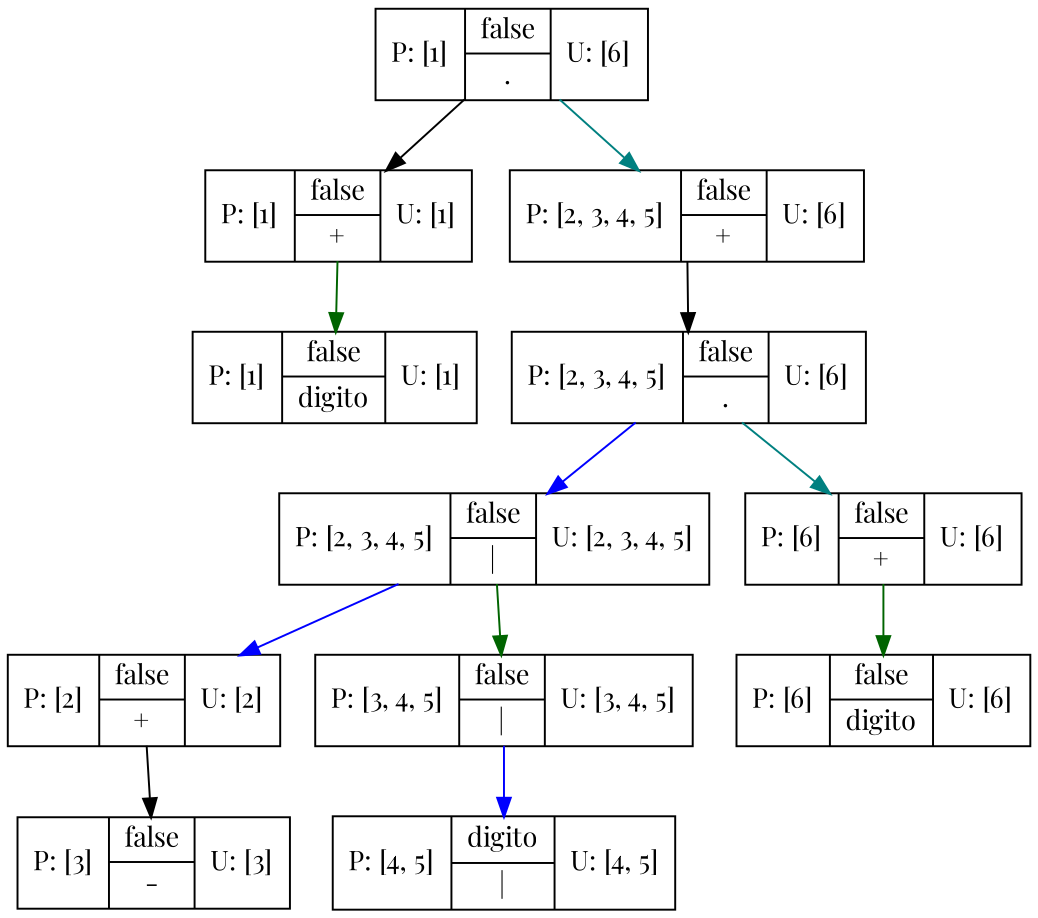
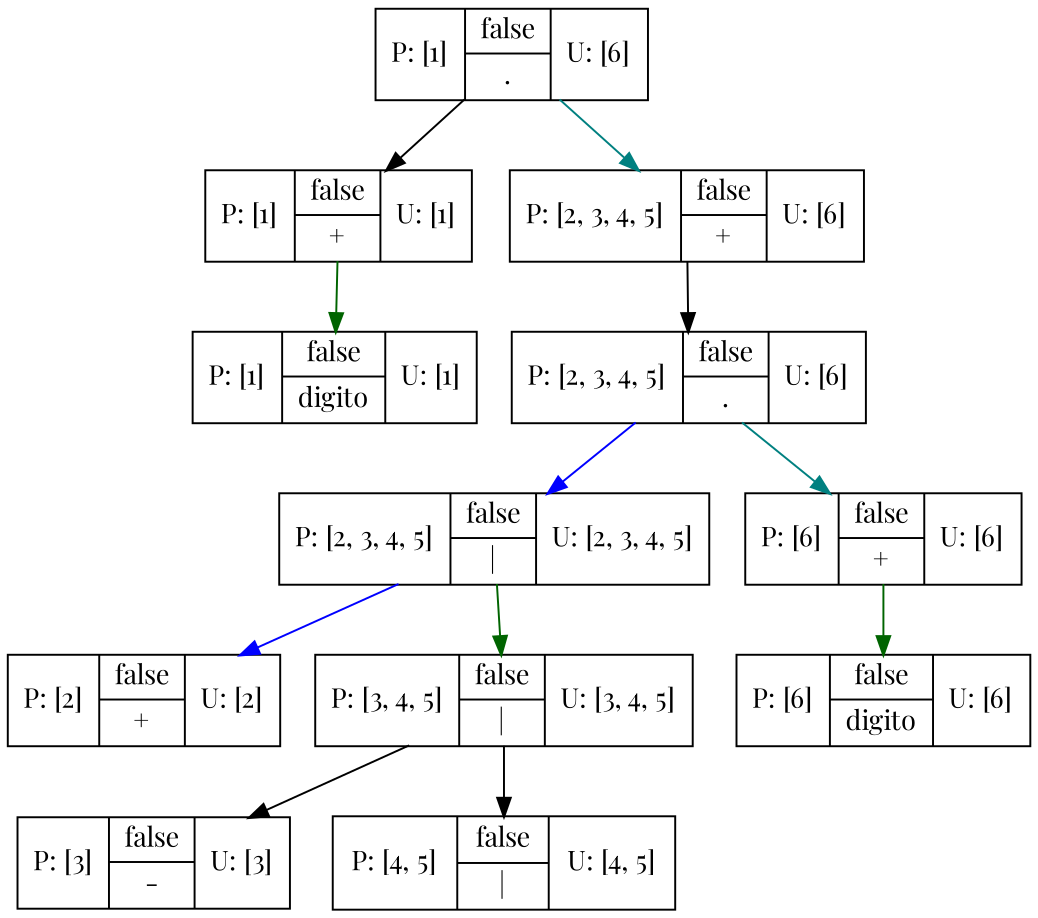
edge "P: [2]" -> "P: [3]": now "P: [3, 4, 5]" -> "P: [3]"
edge "P: [3, 4, 5]" -> "P: [4, 5]": color blue -> black
node "P: [4, 5]": text "digito" -> "false"
